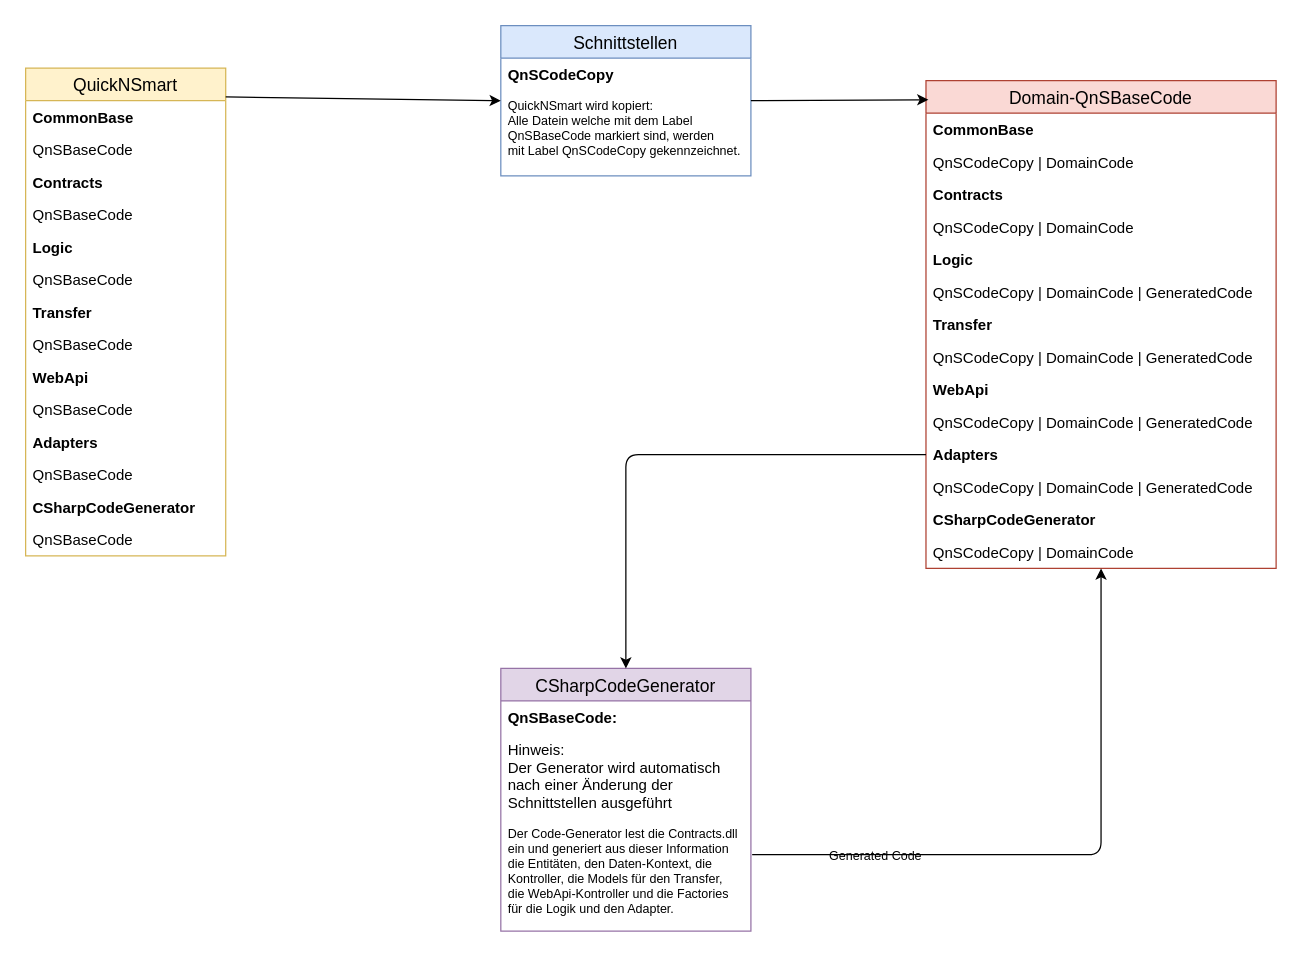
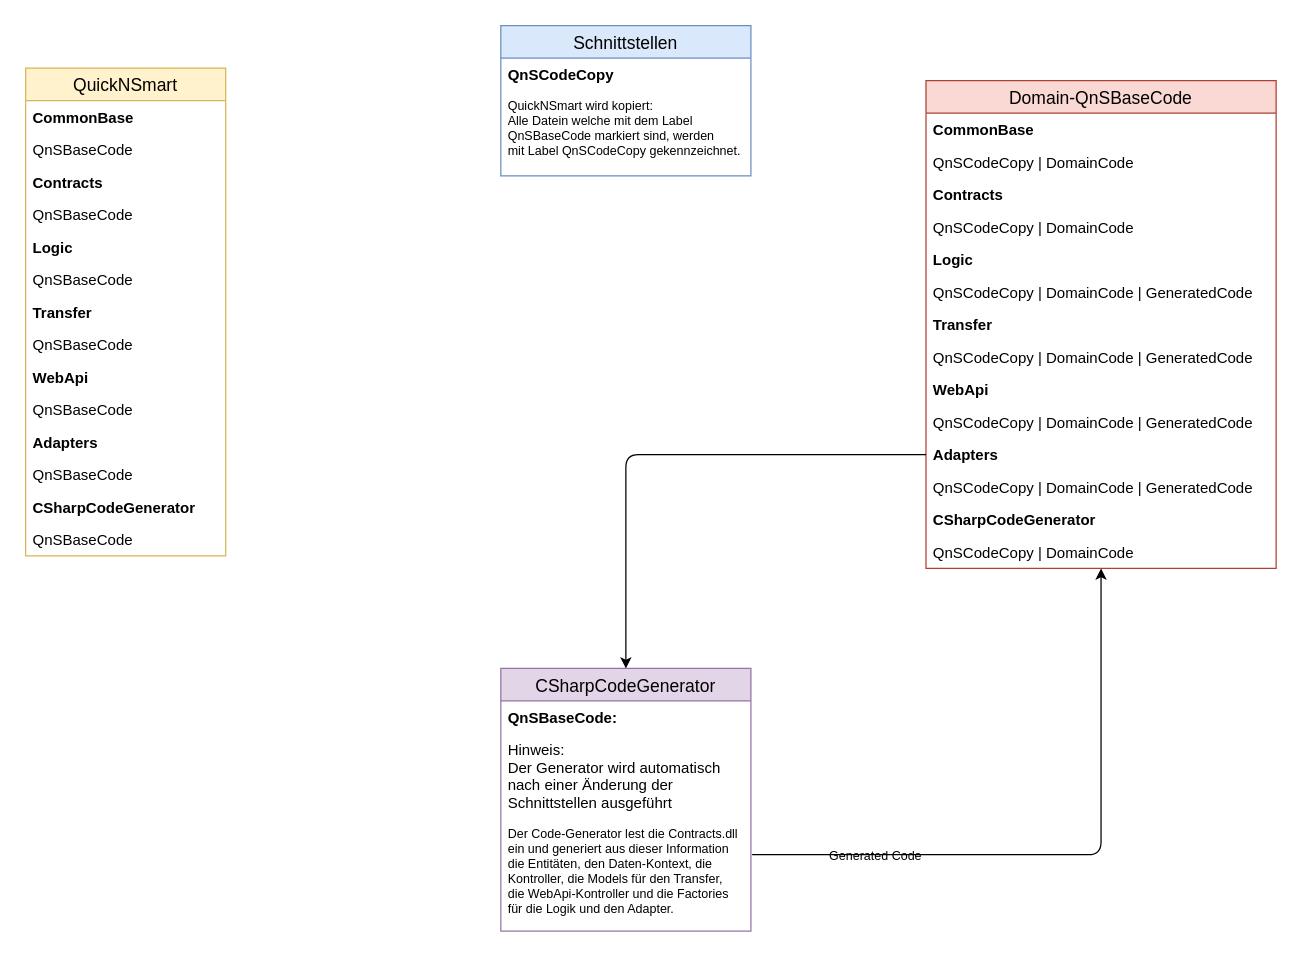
edge "QuickNSmart" -> "Schnittstellen": removed
edge "Schnittstellen" -> "Domain-QnSBaseCode": removed
